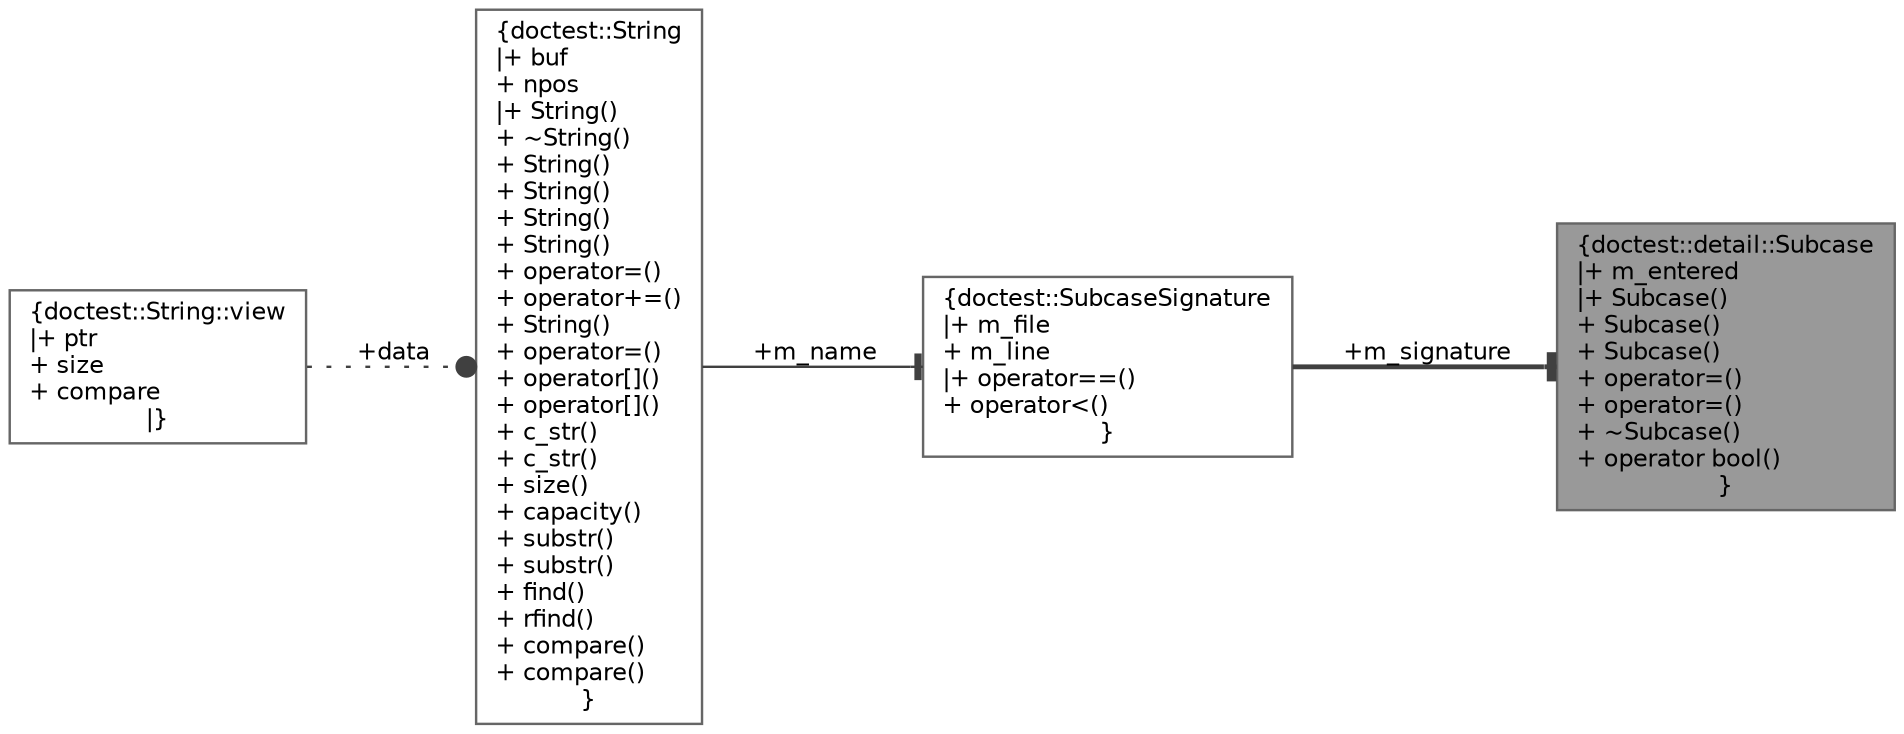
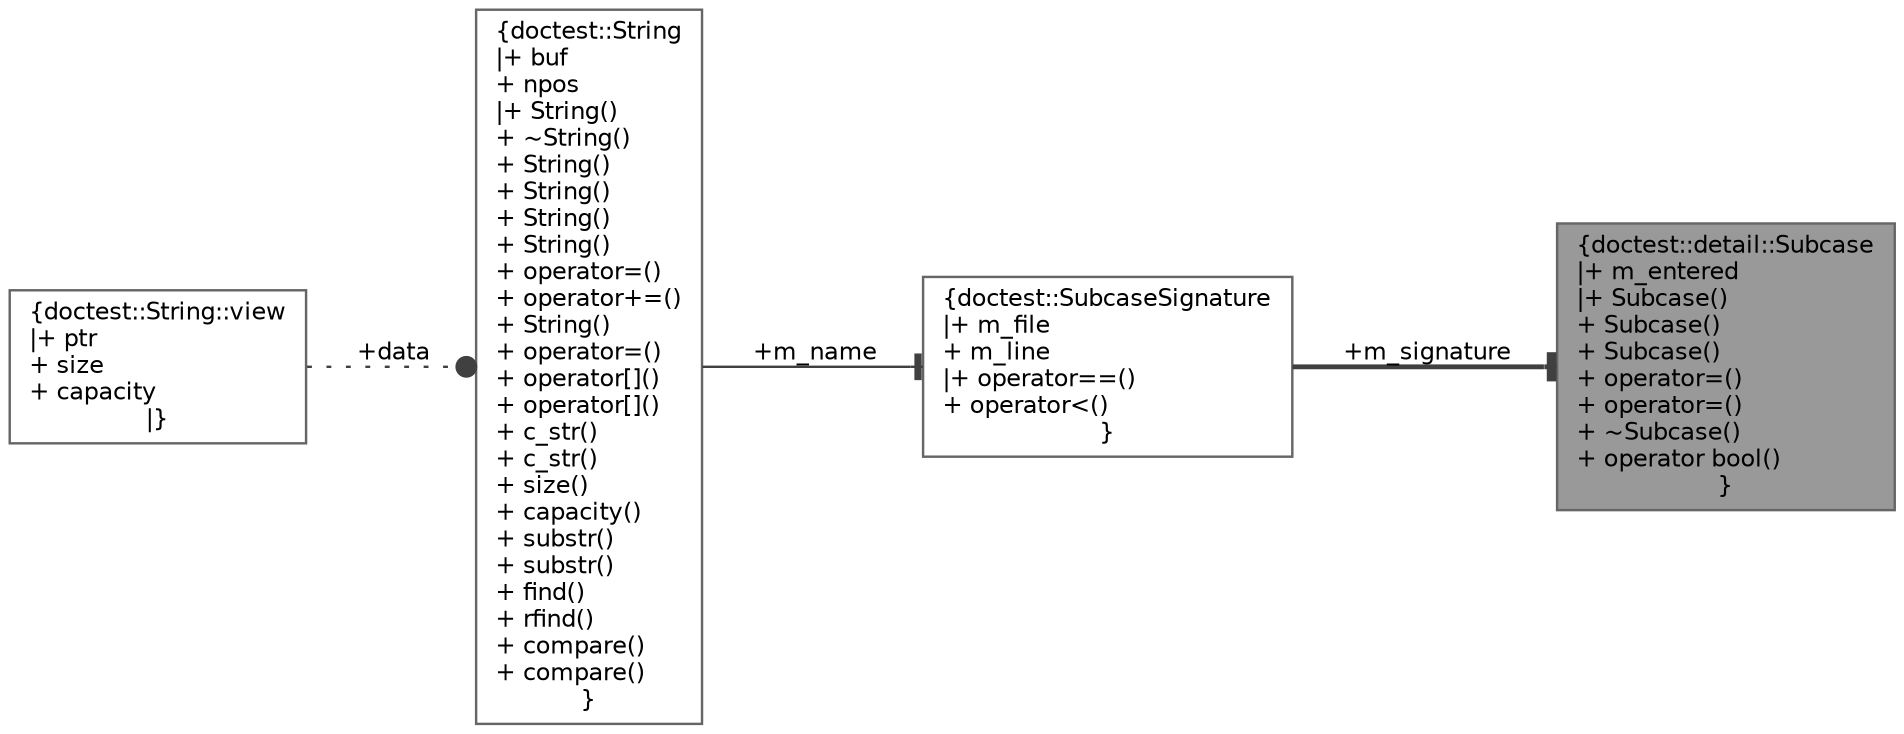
node "{doctest::String::view |+ ptr + size + compare |}": label "{doctest::String::view |+ ptr + size + compare |}" -> "{doctest::String::view |+ ptr + size + capacity |}"
